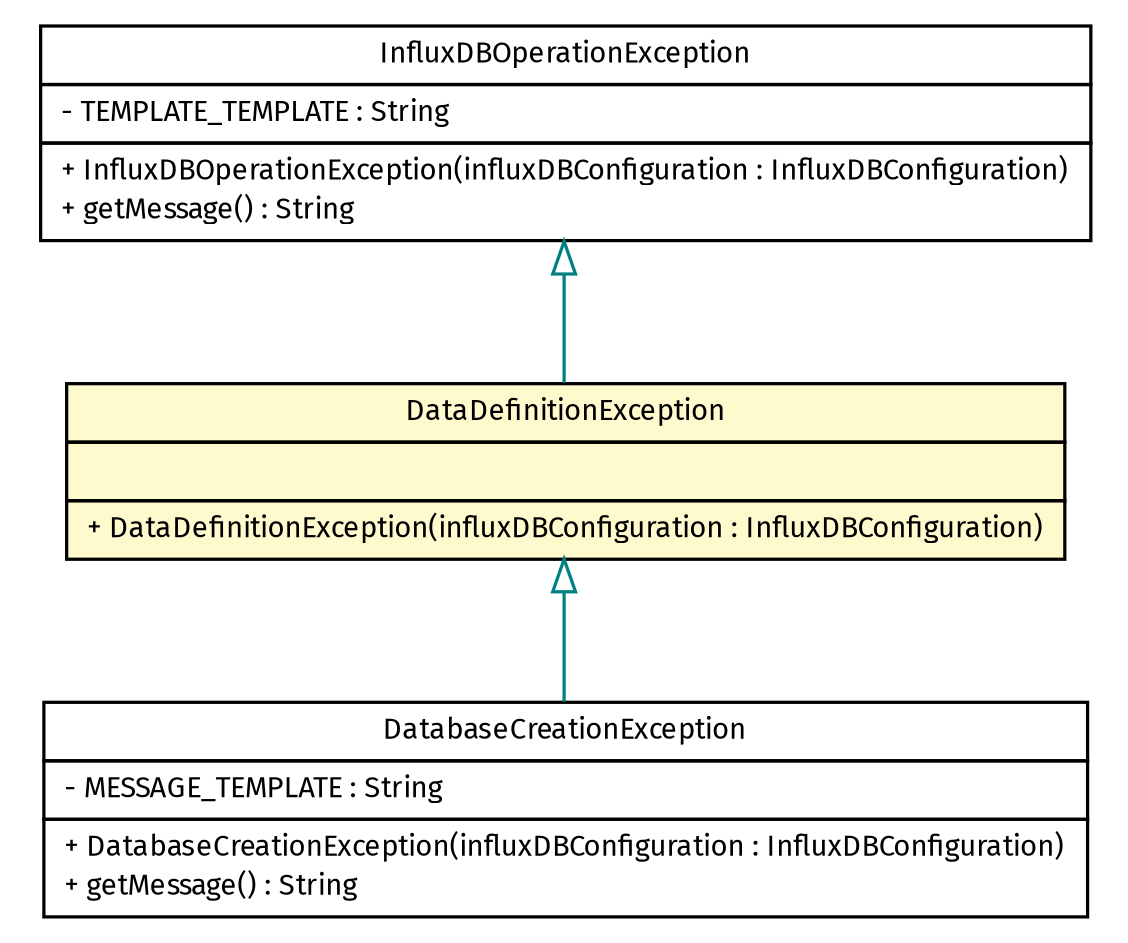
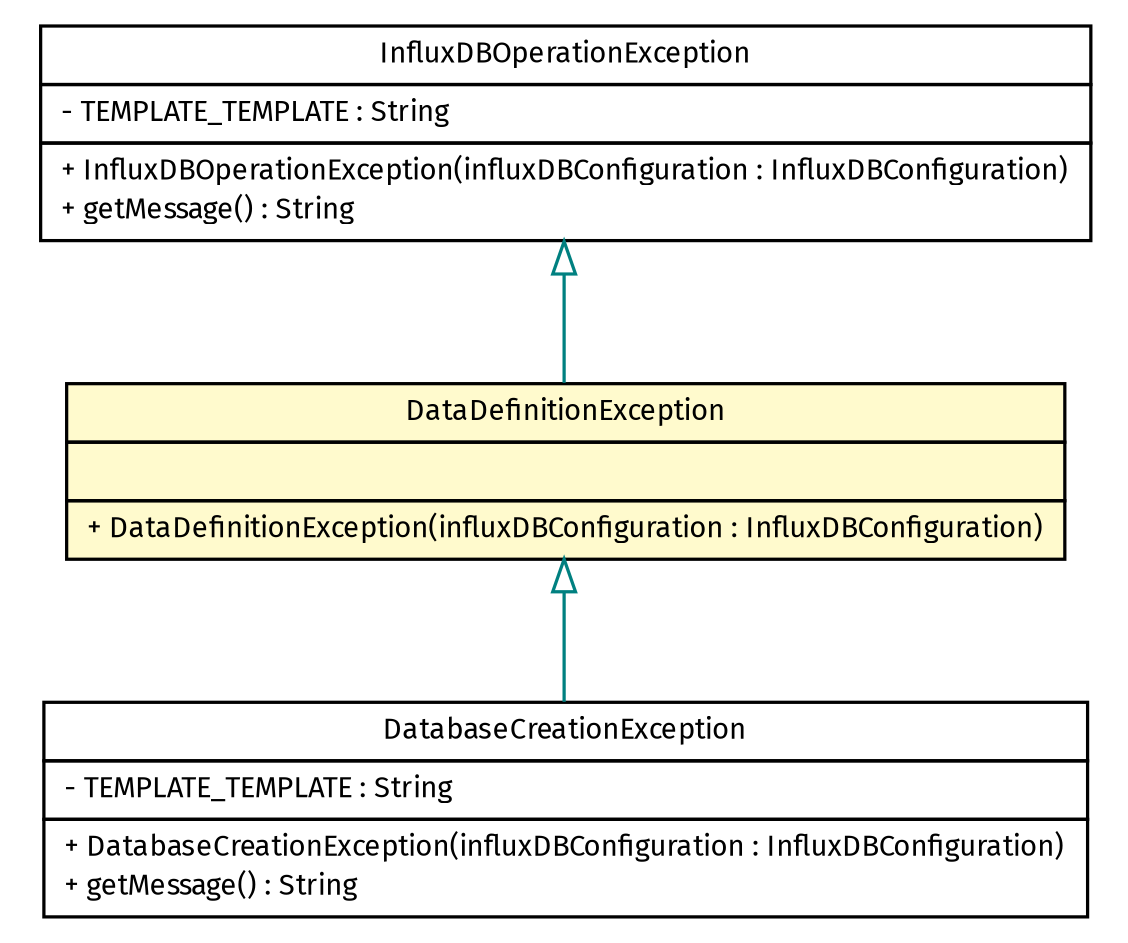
node "DatabaseCreationException": text "- MESSAGE_TEMPLATE : String" -> "- TEMPLATE_TEMPLATE : String"
